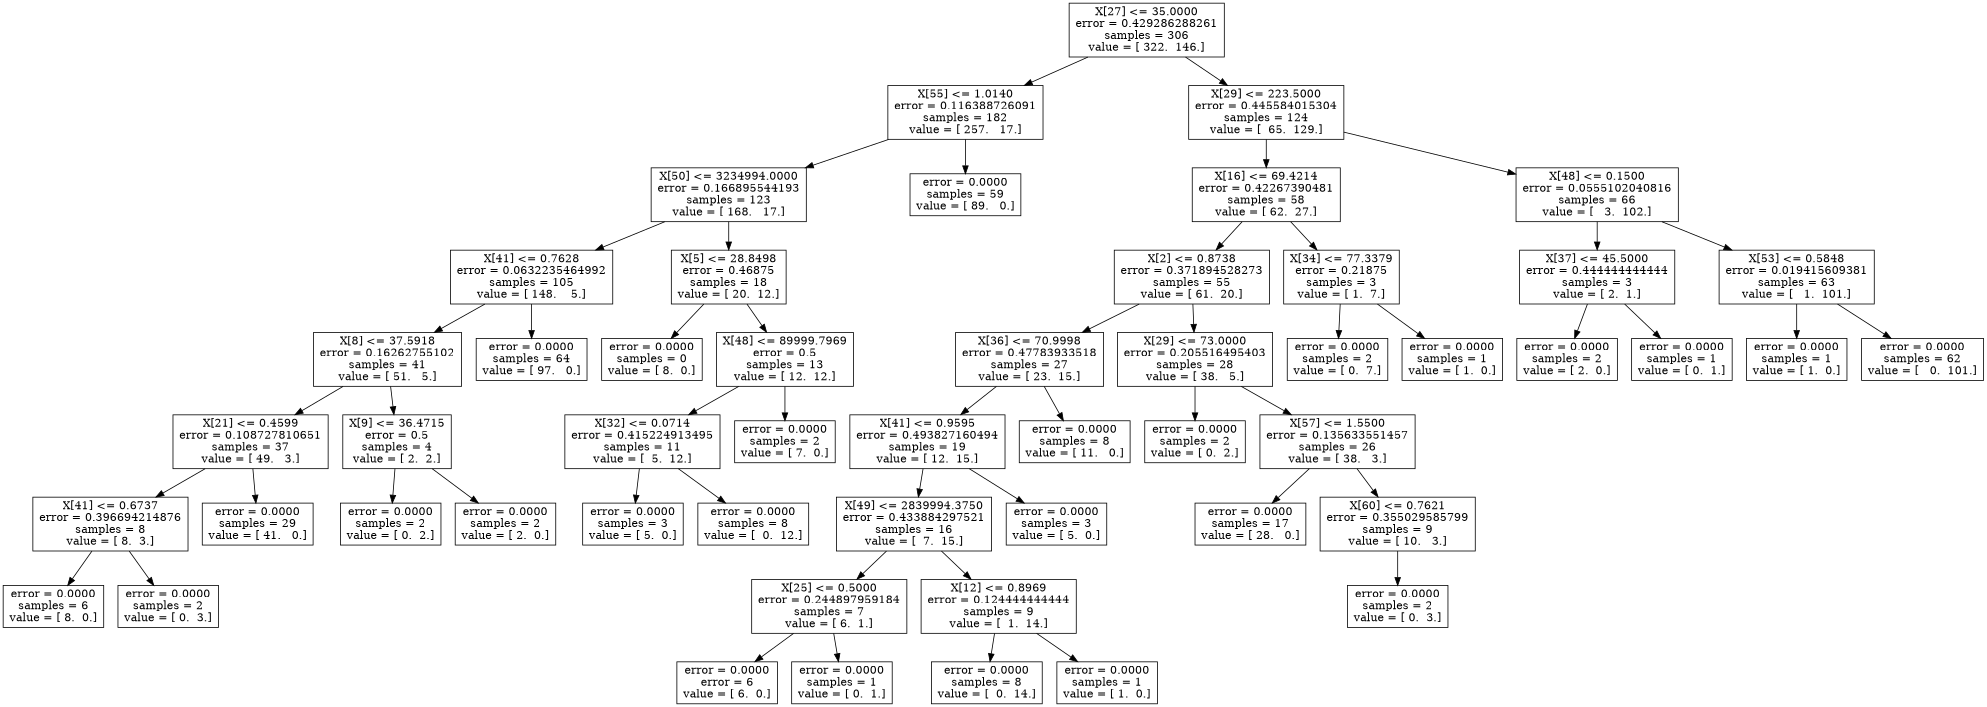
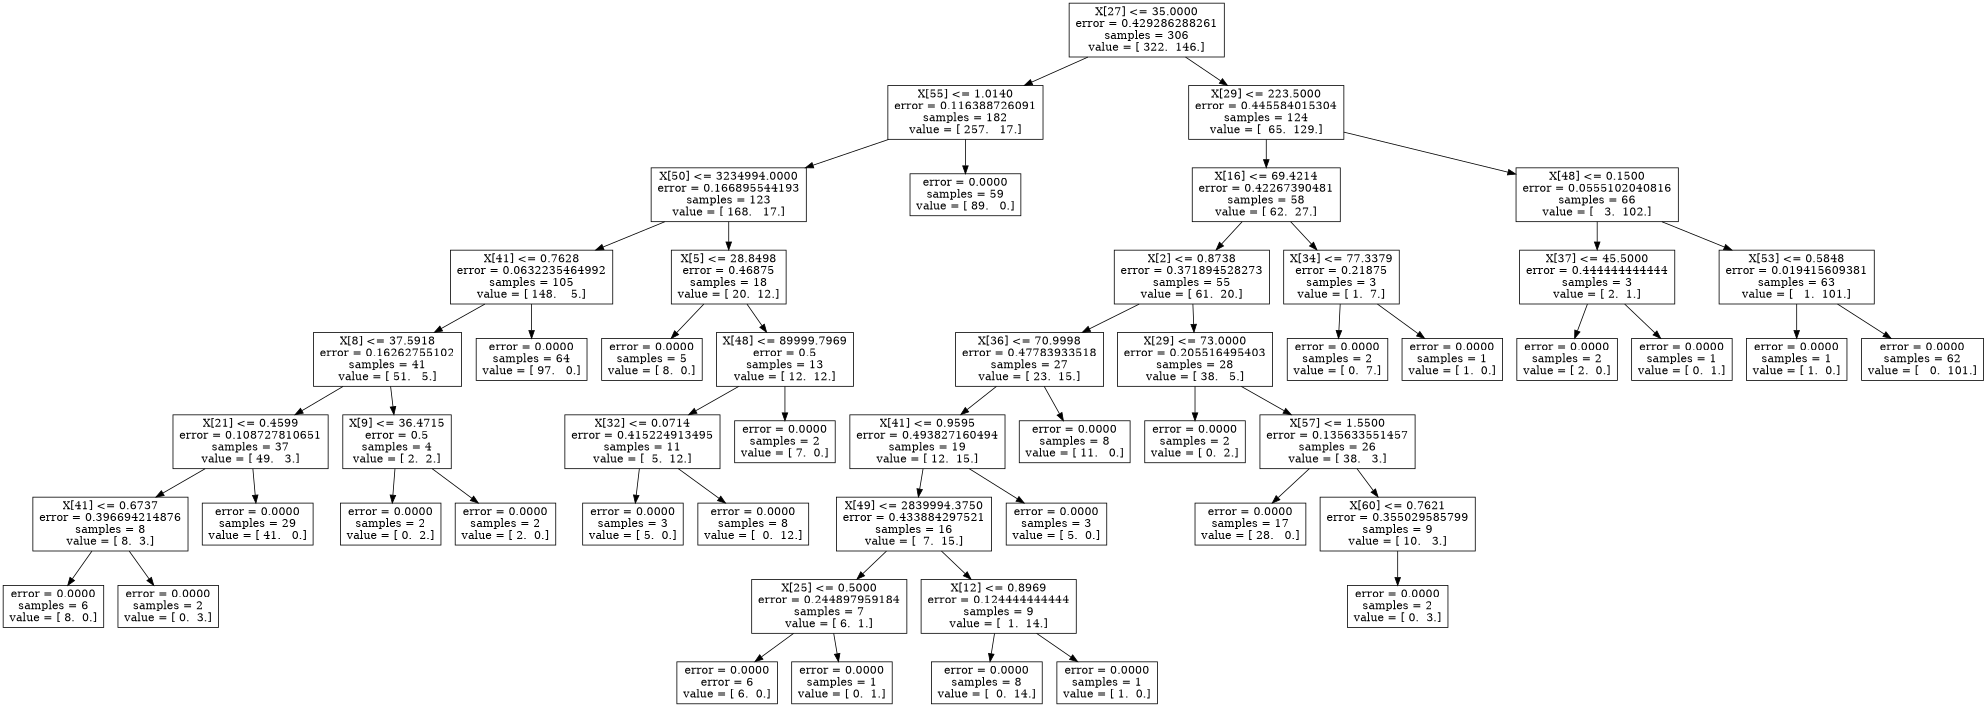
node "error = 0.0000 samples = 0 value = [ 8.  0.]": label "error = 0.0000 samples = 0 value = [ 8.  0.]" -> "error = 0.0000 samples = 5 value = [ 8.  0.]"
